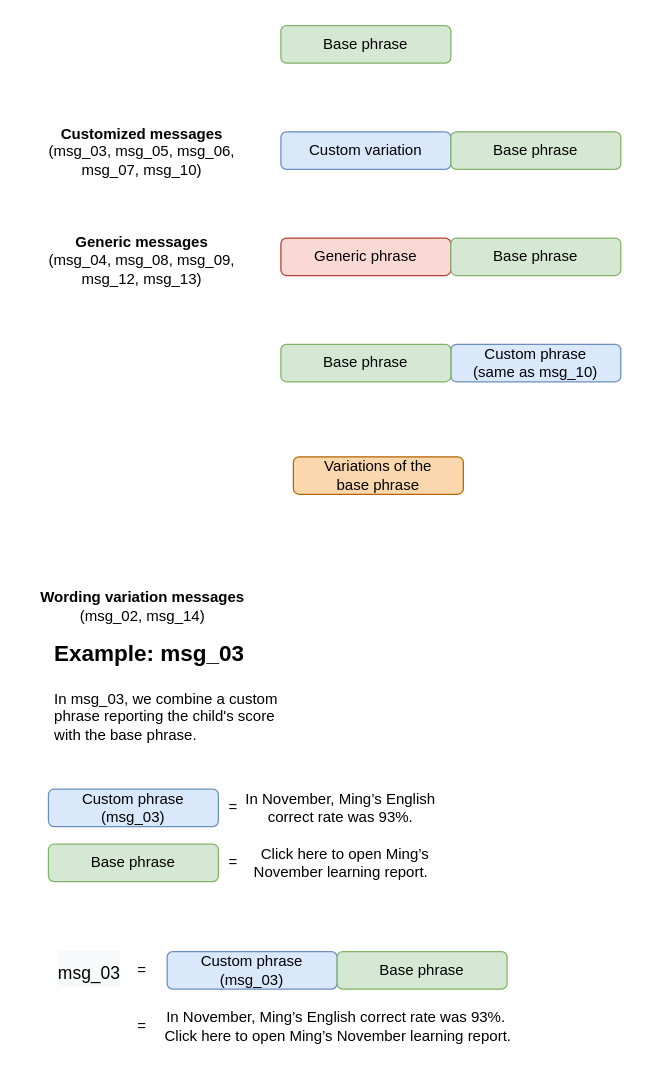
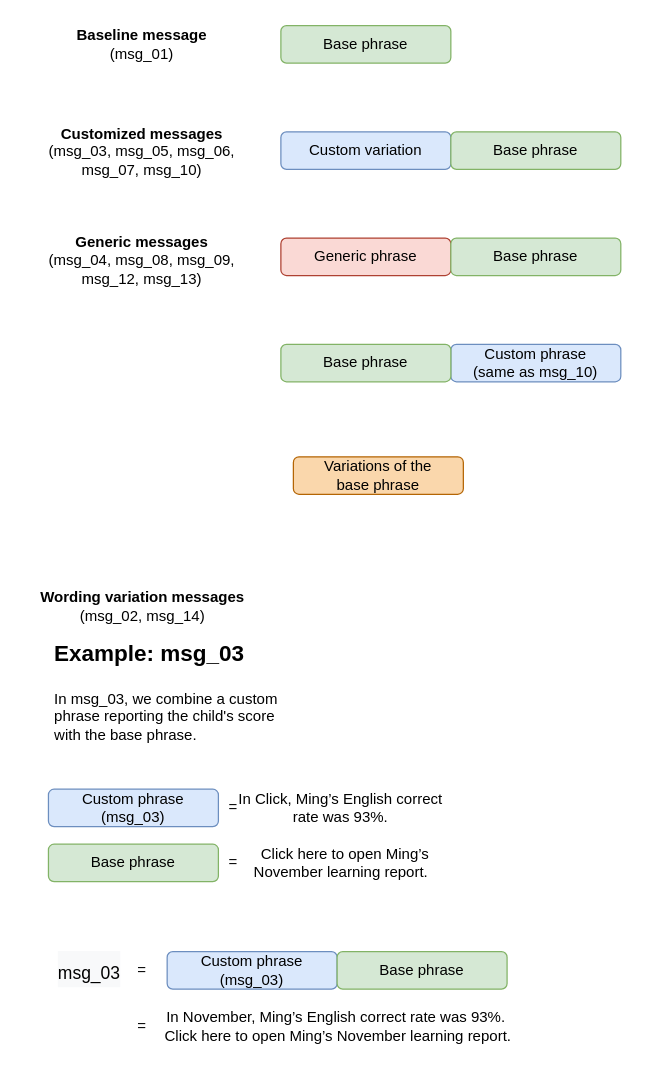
node "Baseline message (msg_01)": added
node "In November, Ming’s English correct rate was 93%.": label "In November, Ming’s English correct rate was 93%." -> "In Click, Ming’s English correct rate was 93%."
